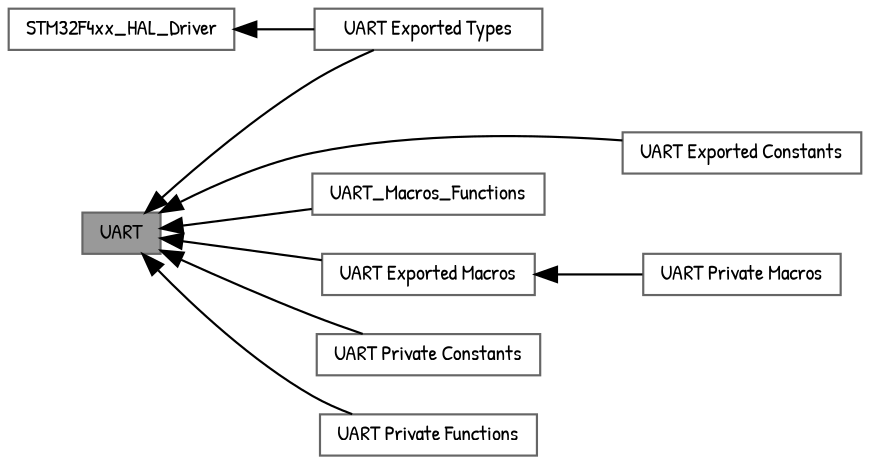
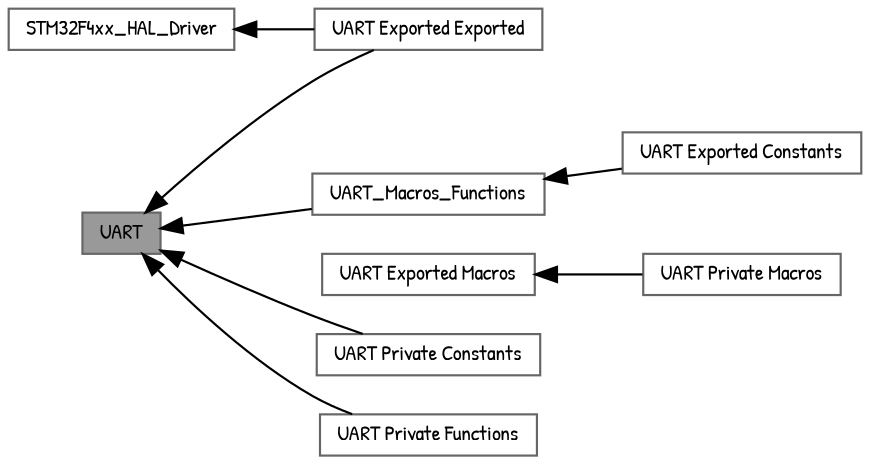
node "UART Exported Types": label "UART Exported Types" -> "UART Exported Exported"
edge "UART Exported Constants" -> "UART": now "UART Exported Constants" -> "UART_Macros_Functions"
edge "UART Exported Macros" -> "UART": removed
